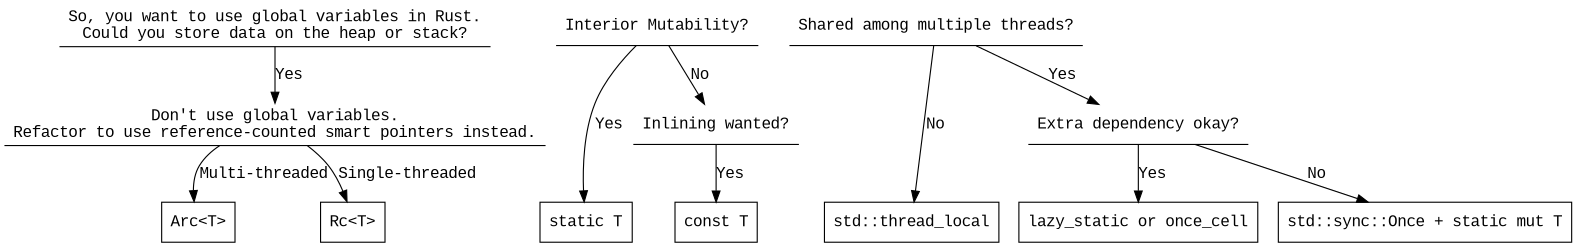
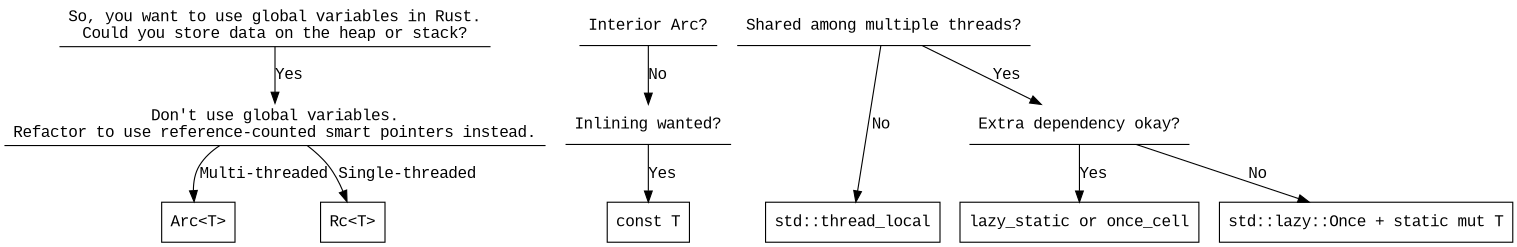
node "Interior Mutability?": label "Interior Mutability?" -> "Interior Arc?"
node "static T": removed
node "std::sync::Once + static mut T": label "std::sync::Once + static mut T" -> "std::lazy::Once + static mut T"
